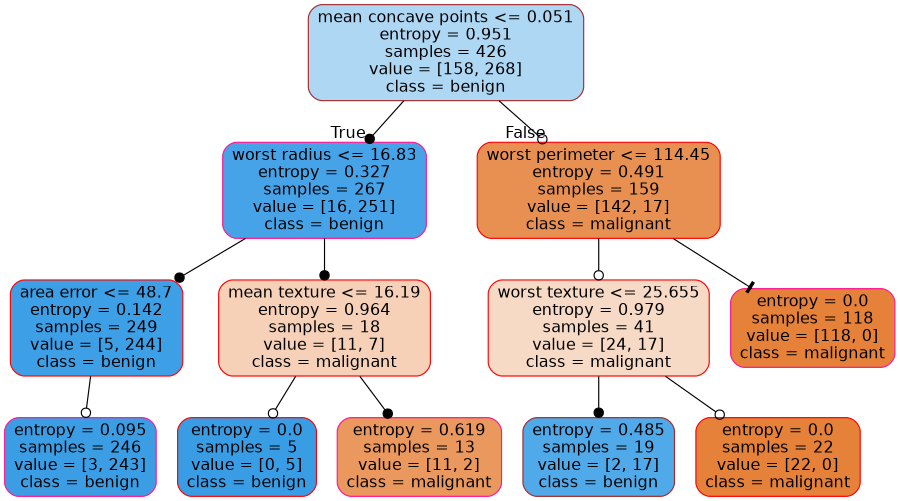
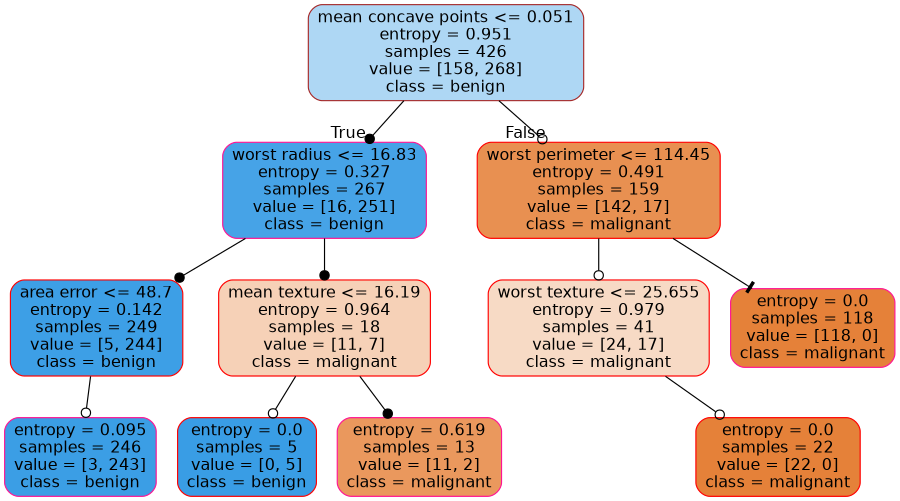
node "entropy = 0.485 samples = 19 value = [2, 17] class = benign": removed
